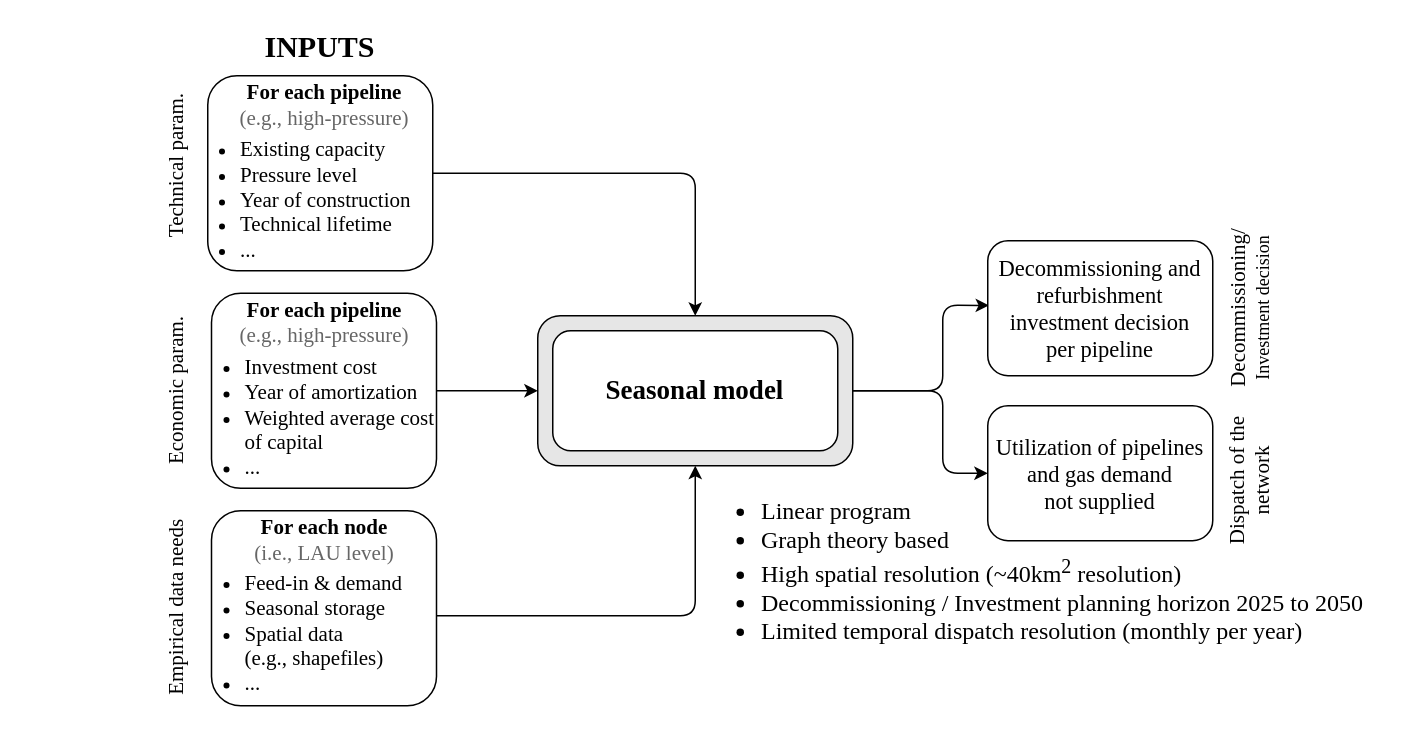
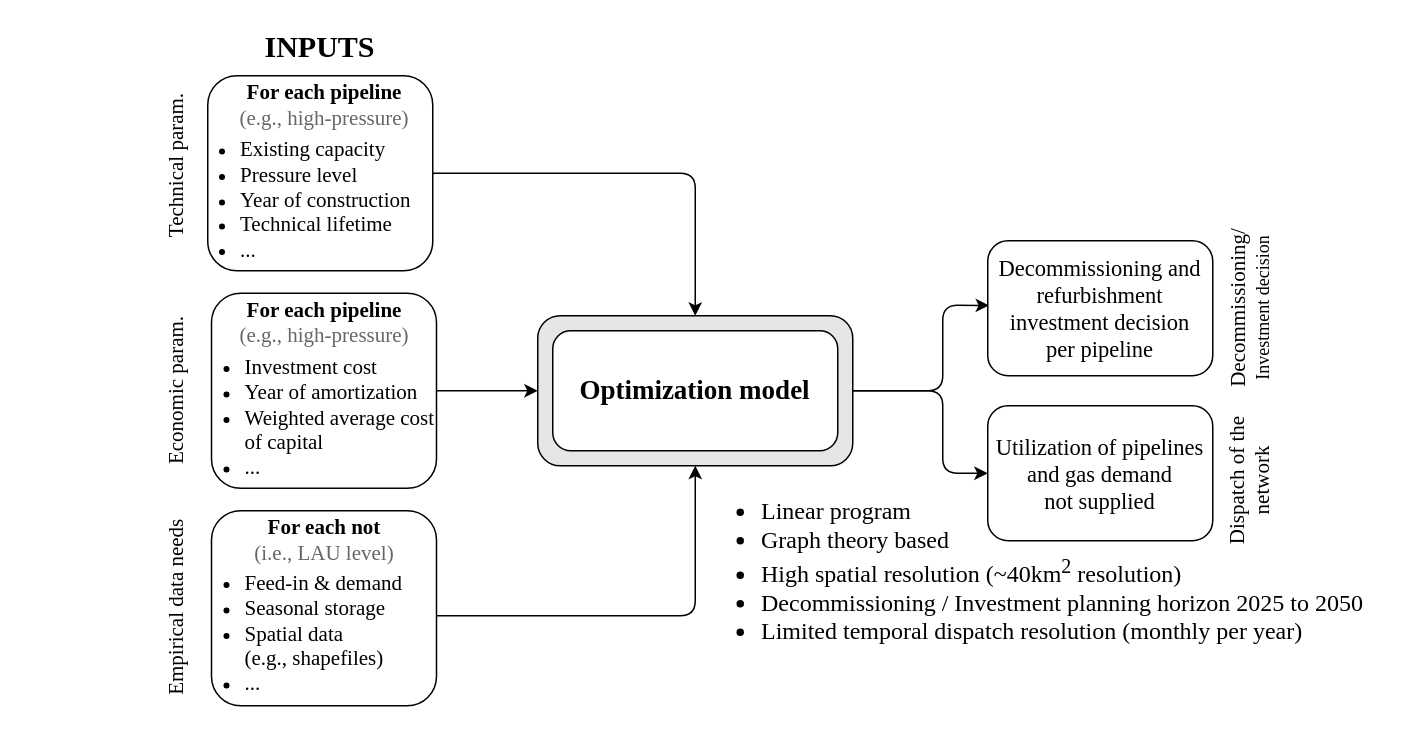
node "Seasonal model": label "Seasonal model" -> "Optimization model"
node "For each node (i.e., LAU level)": label "For each node (i.e., LAU level)" -> "For each not (i.e., LAU level)"
